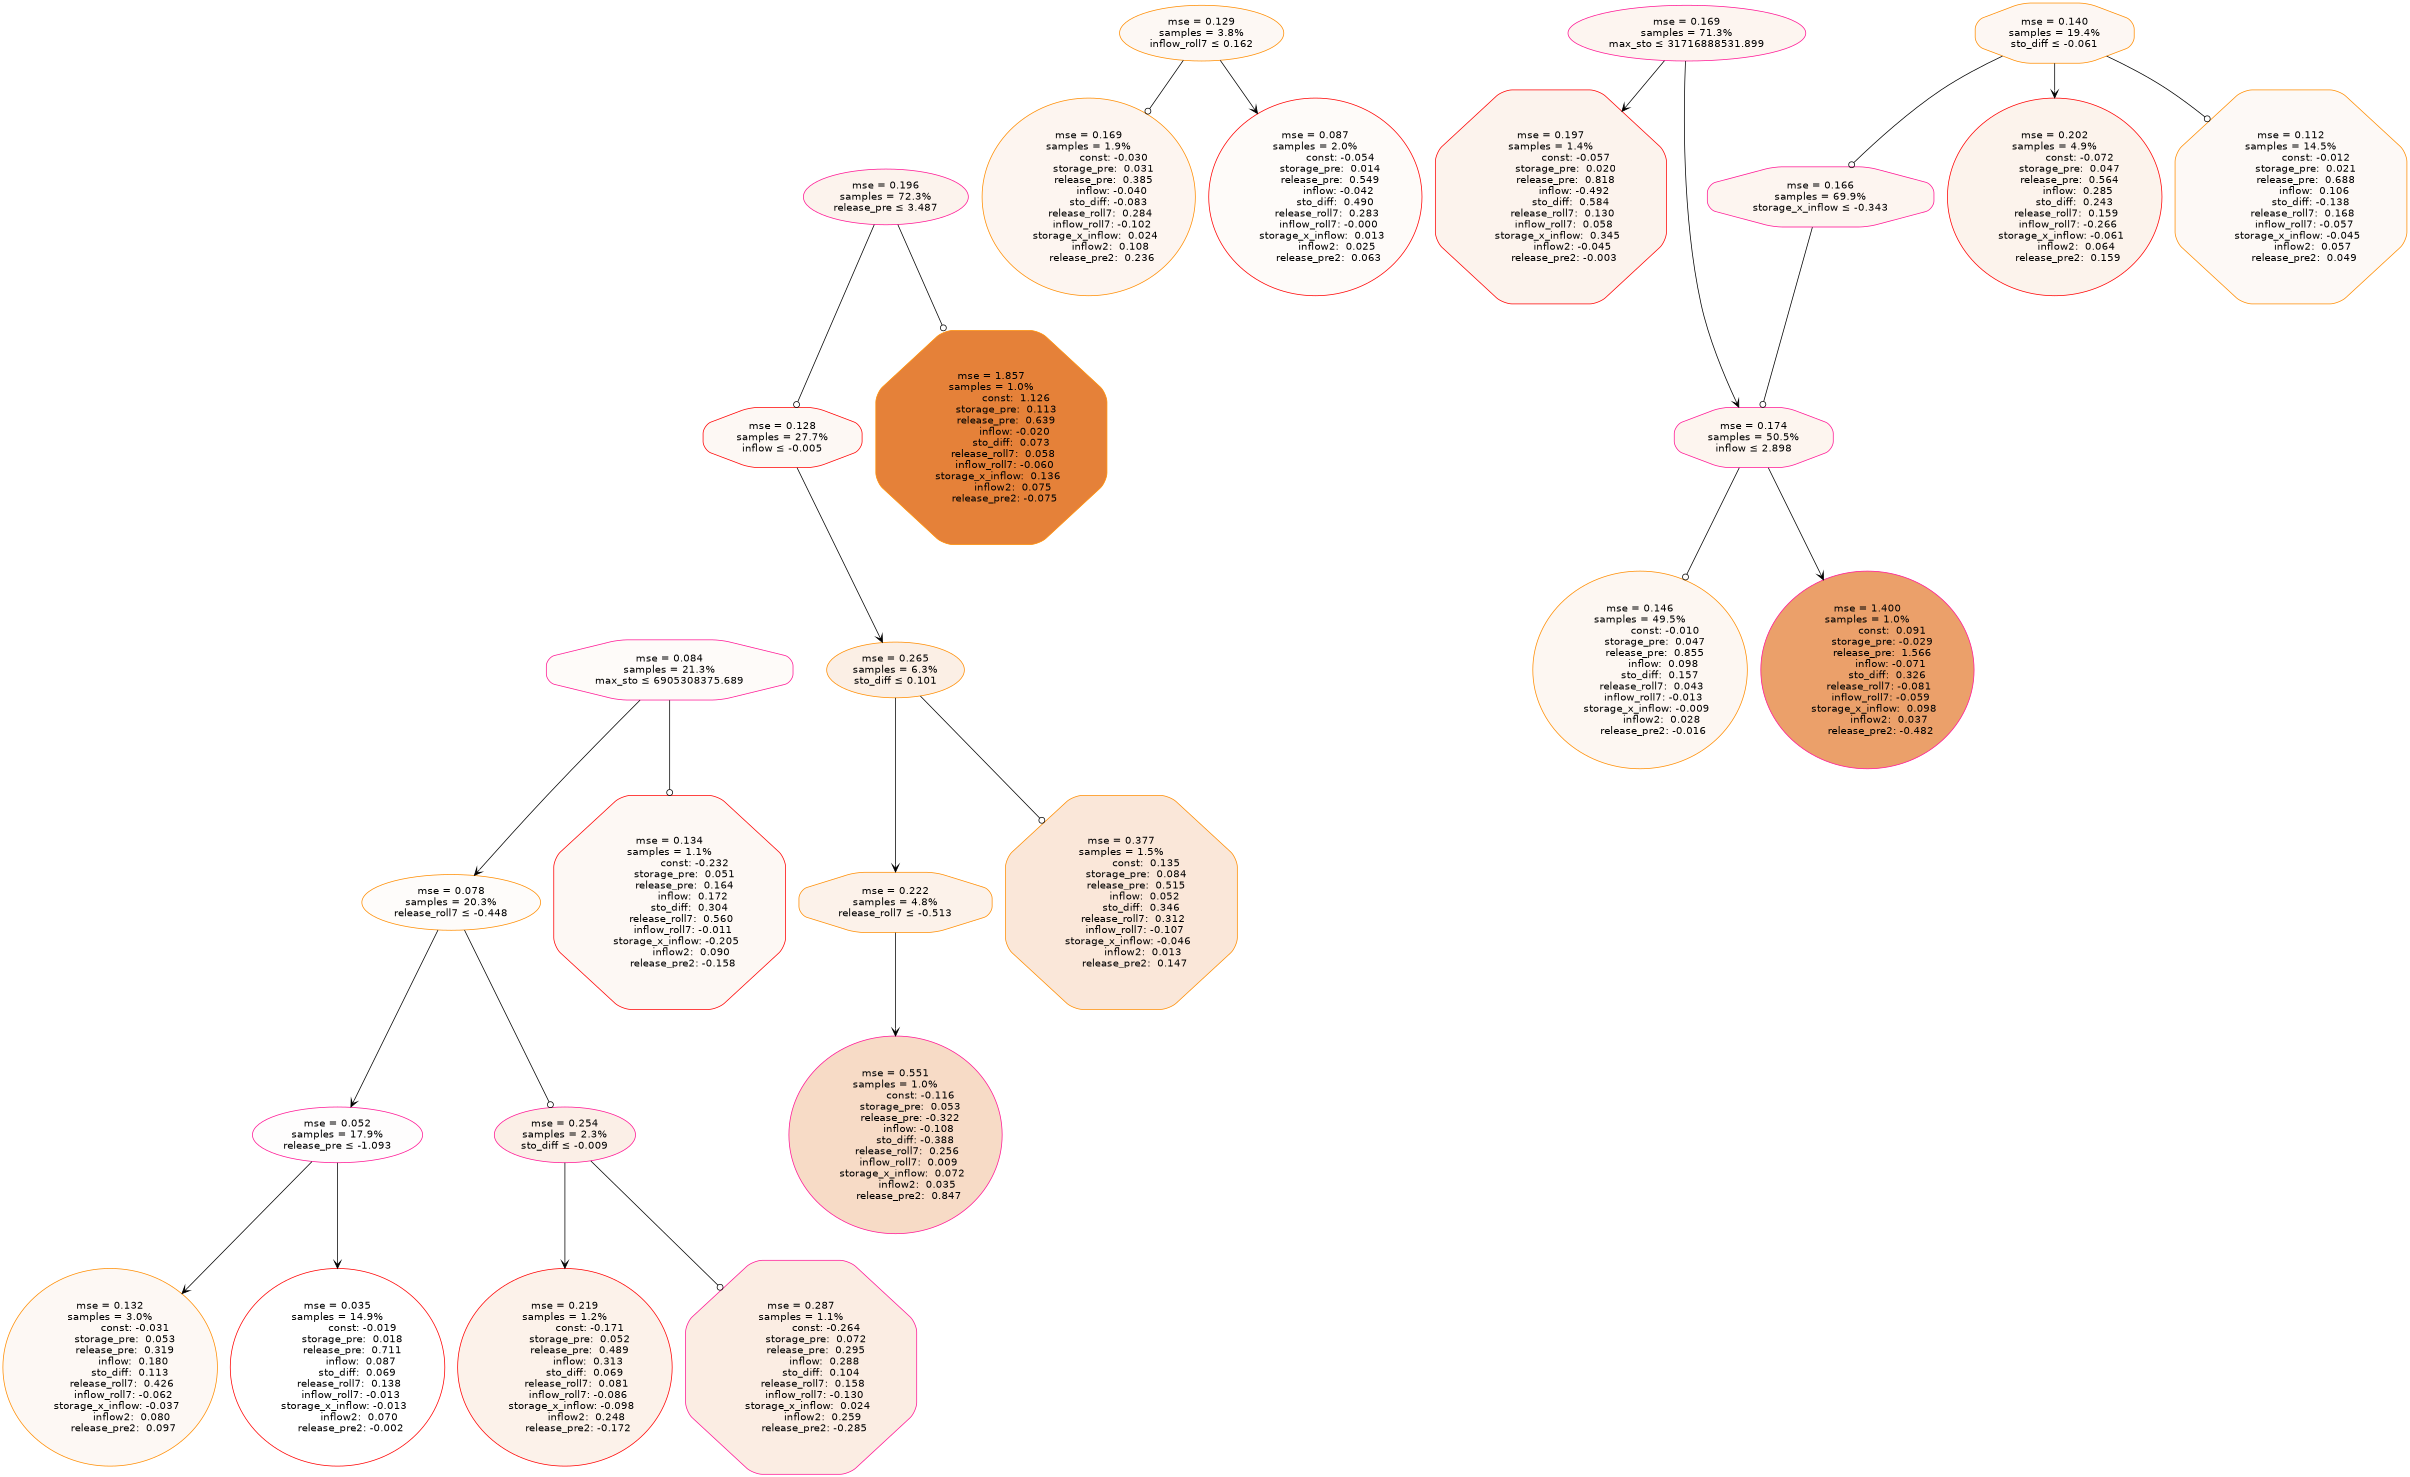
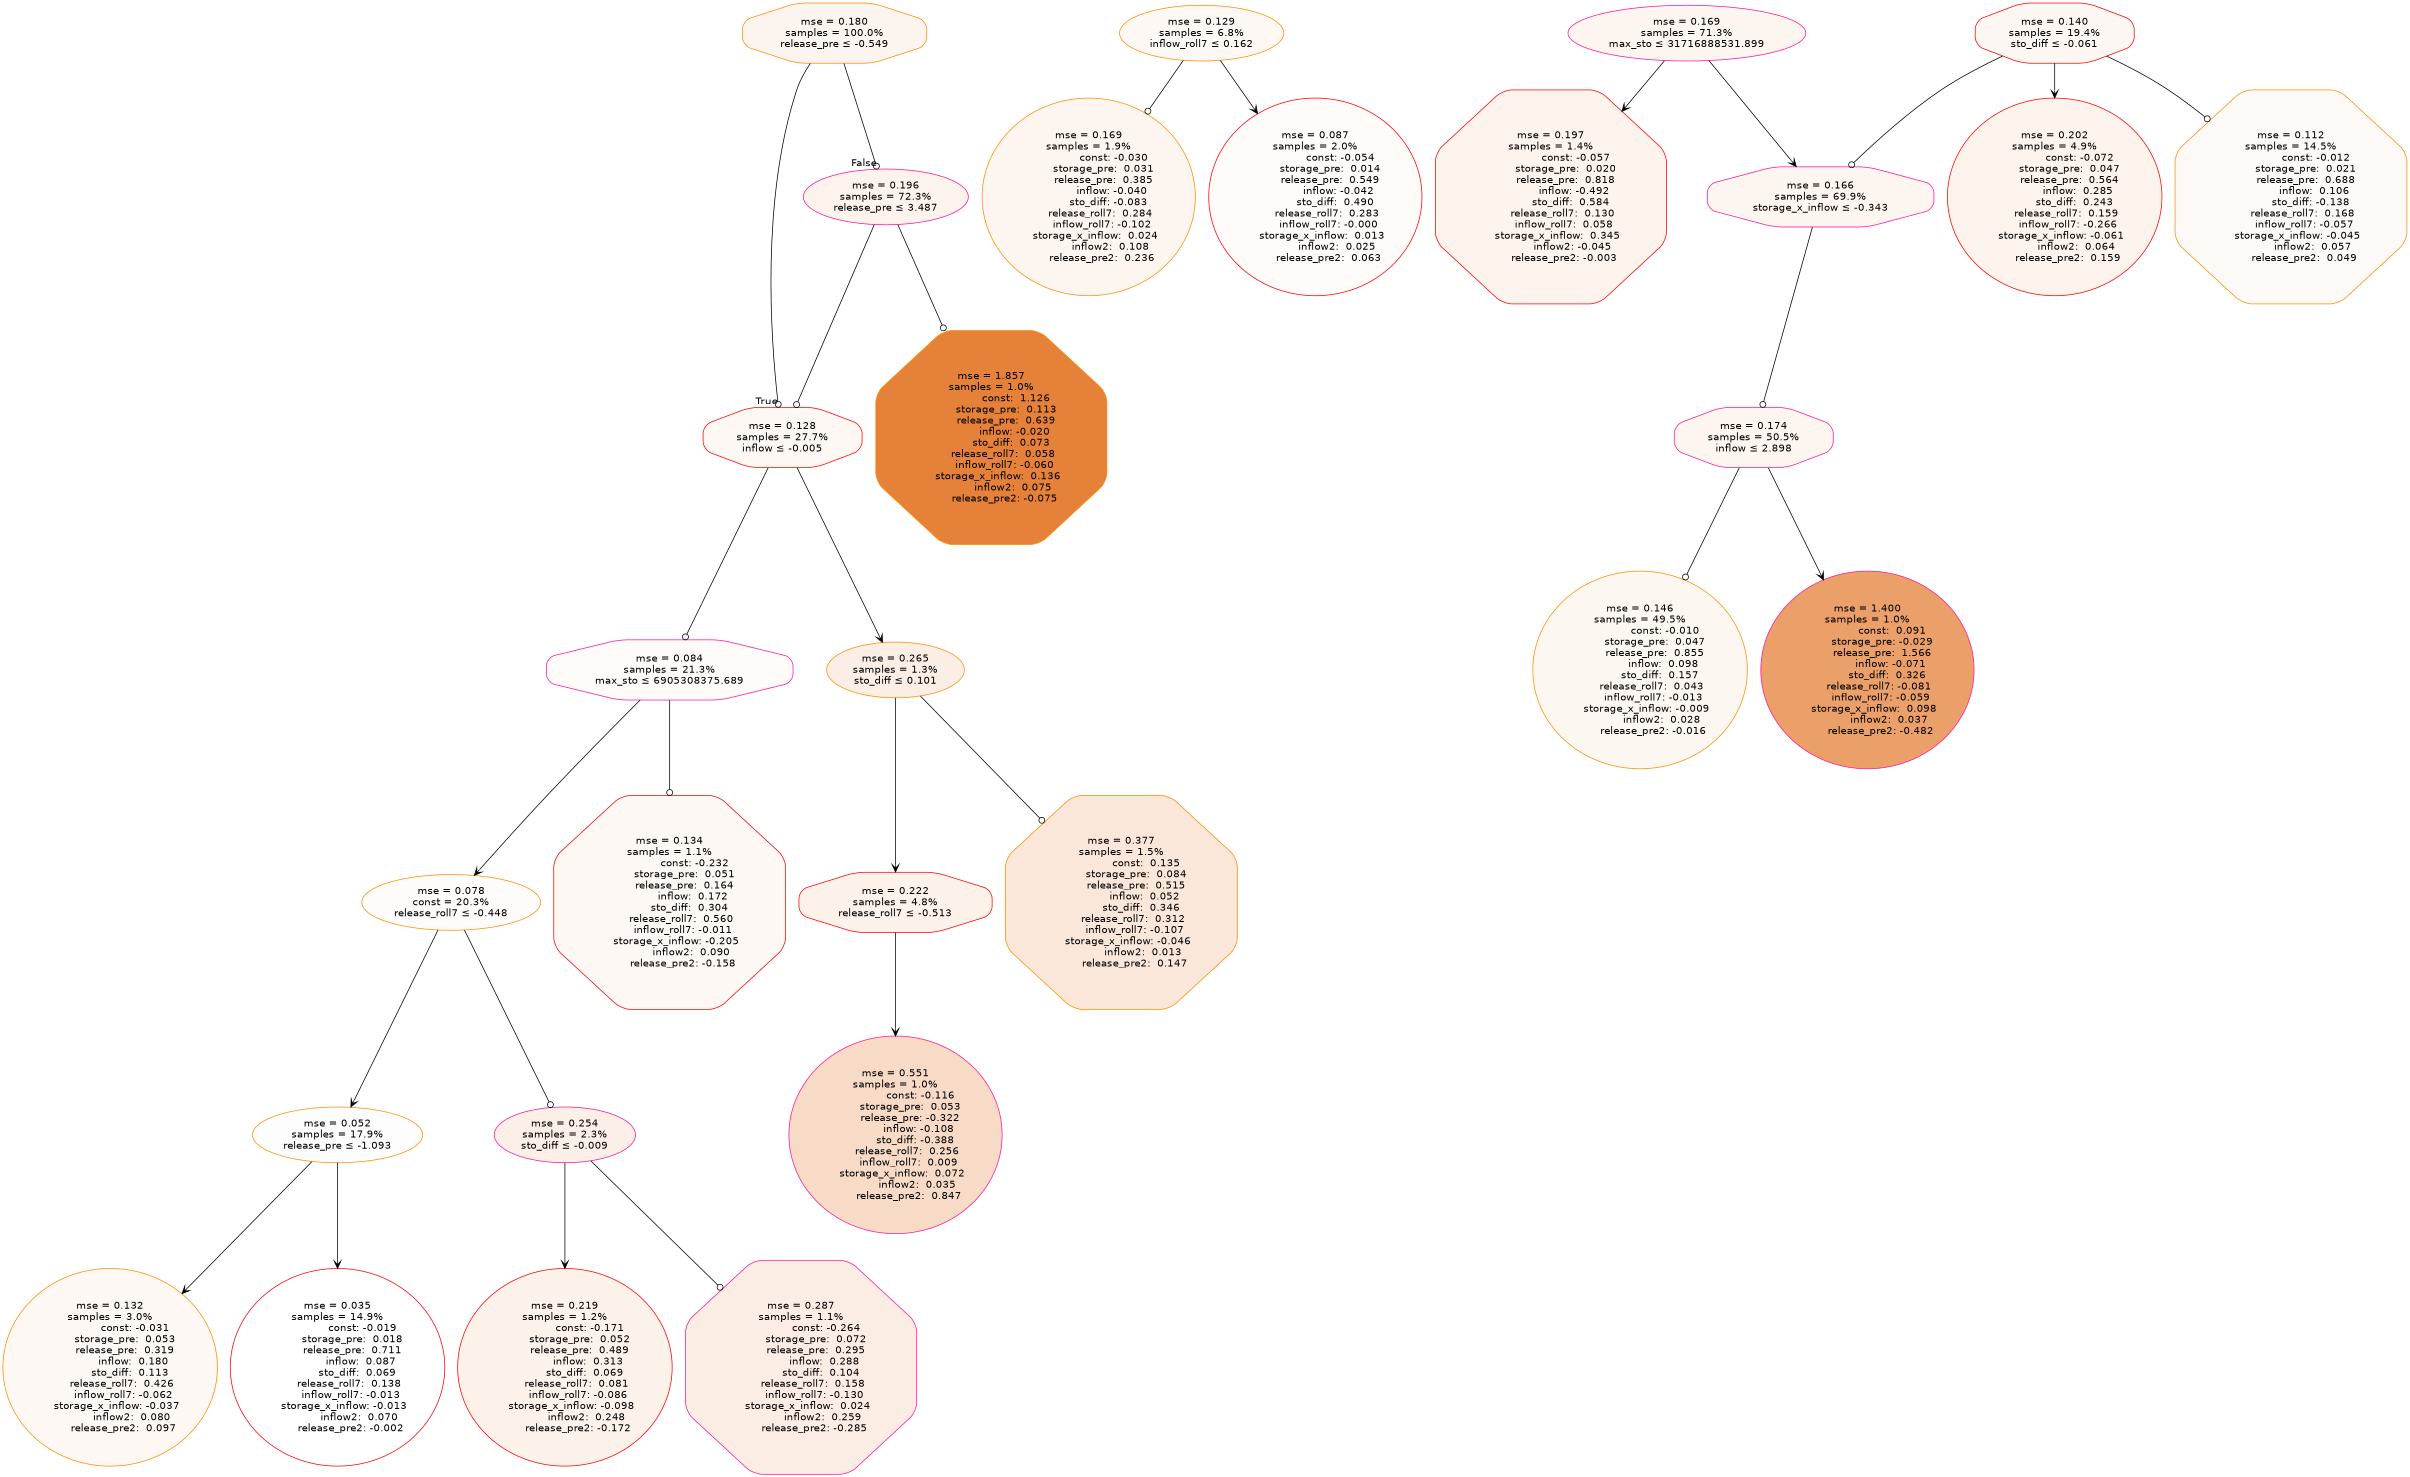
node "mse = 0.180 samples = 100.0% release_pre ≤ -0.549": added
node "mse = 0.129 samples = 3.8% inflow_roll7 ≤ 0.162": label "mse = 0.129 samples = 3.8% inflow_roll7 ≤ 0.162" -> "mse = 0.129 samples = 6.8% inflow_roll7 ≤ 0.162"
node "mse = 0.140 samples = 19.4% sto_diff ≤ -0.061": color darkorange -> red
edge "mse = 0.169 samples = 71.3% max_sto ≤ 31716888531.899" -> "mse = 0.174 samples = 50.5% inflow ≤ 2.898": now "mse = 0.169 samples = 71.3% max_sto ≤ 31716888531.899" -> "mse = 0.166 samples = 69.9% storage_x_inflow ≤ -0.343"
edge "mse = 0.128 samples = 27.7% inflow ≤ -0.005" -> "mse = 0.084 samples = 21.3% max_sto ≤ 6905308375.689": added
node "mse = 0.265 samples = 6.3% sto_diff ≤ 0.101": label "mse = 0.265 samples = 6.3% sto_diff ≤ 0.101" -> "mse = 0.265 samples = 1.3% sto_diff ≤ 0.101"
node "mse = 0.078 samples = 20.3% release_roll7 ≤ -0.448": label "mse = 0.078 samples = 20.3% release_roll7 ≤ -0.448" -> "mse = 0.078 const = 20.3% release_roll7 ≤ -0.448"
node "mse = 0.222 samples = 4.8% release_roll7 ≤ -0.513": color darkorange -> red
node "mse = 0.052 samples = 17.9% release_pre ≤ -1.093": color deeppink -> darkorange
